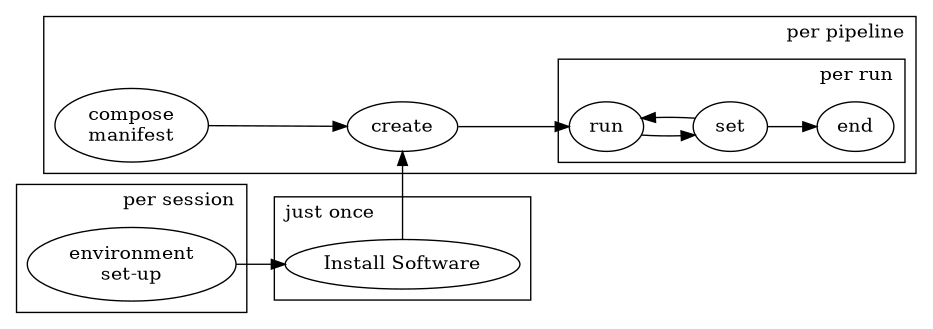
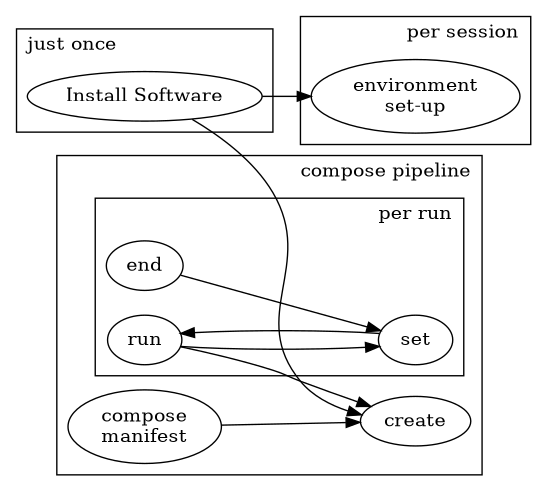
cluster "per pipeline": label "per pipeline" -> "compose pipeline"
edge "create" -> "run": reversed
edge "set" -> "end": reversed
edge "environment set-up" -> "Install Software": reversed
